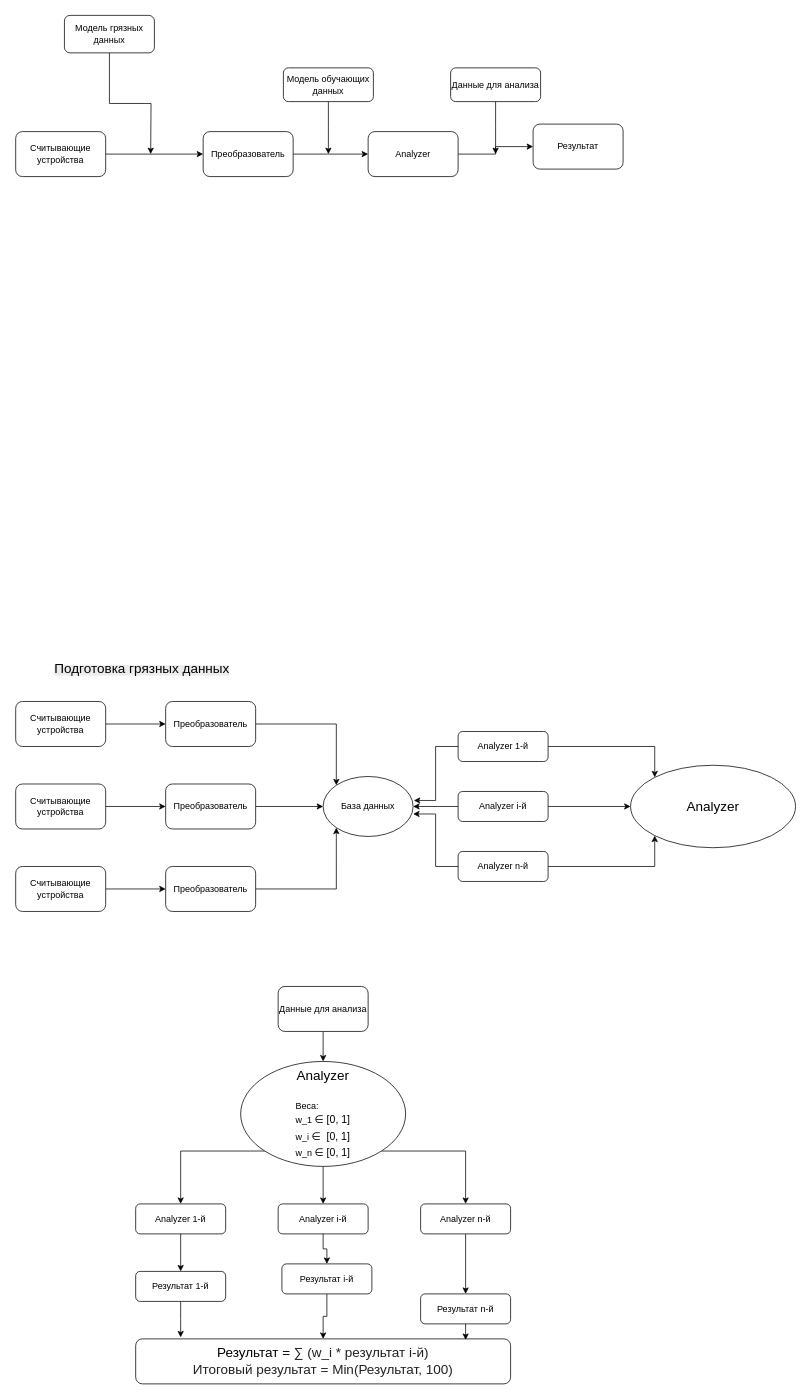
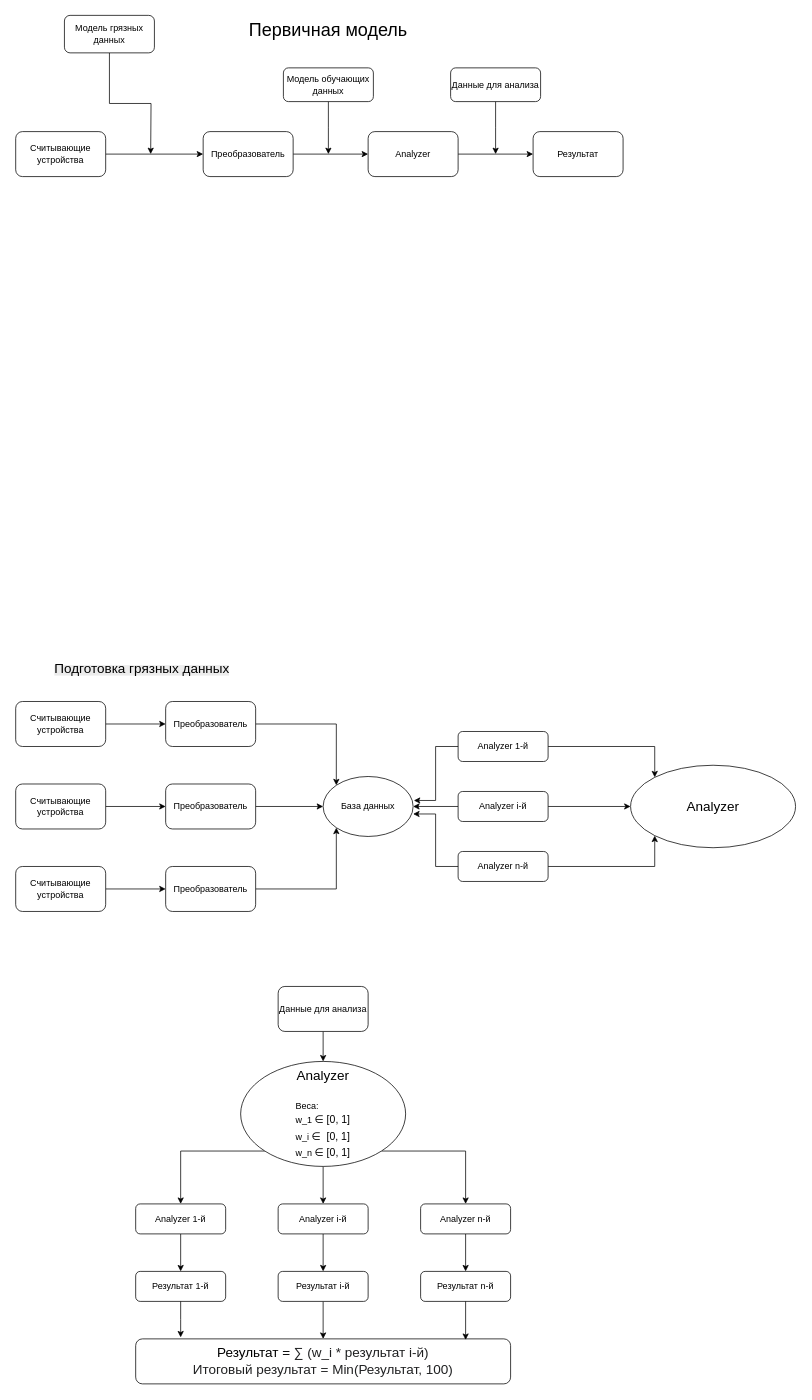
node "Первичная модель": added
node "Результат": moved (578, 147) -> (578, 154)
node "Результат i-й": moved (327, 1279) -> (323, 1287)
node "Результат n-й": moved (465, 1309) -> (465, 1287)
